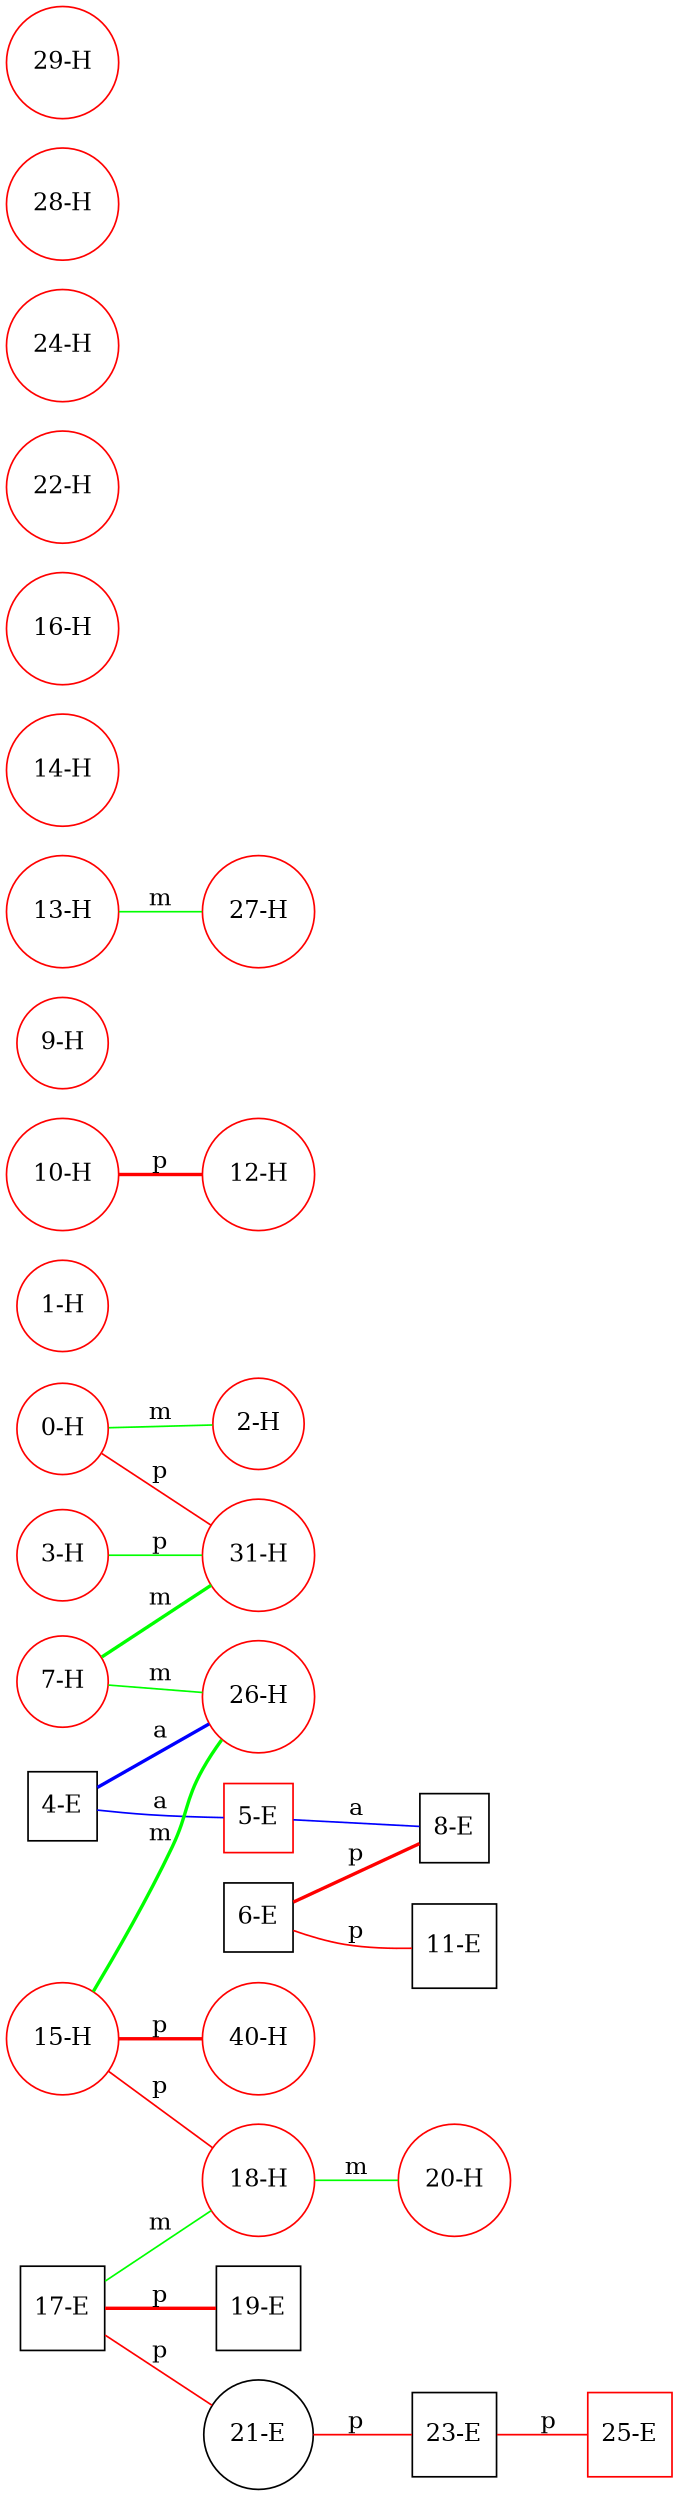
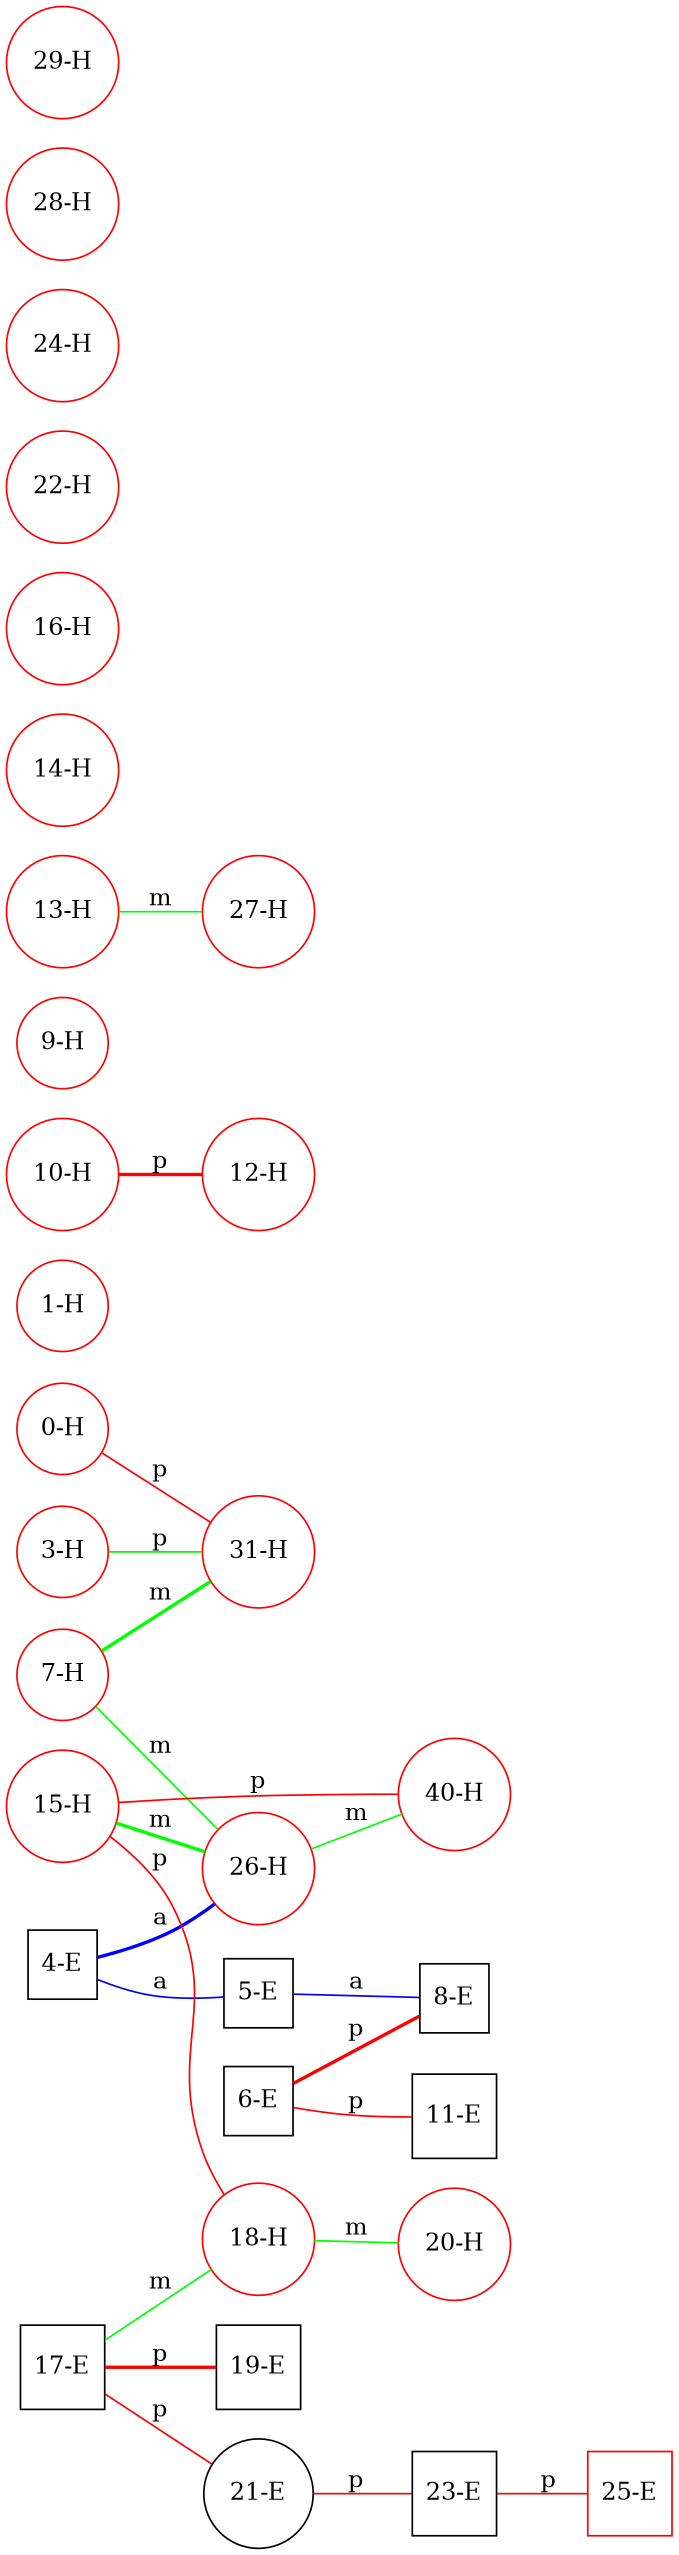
node "2-H": removed
node "5-E": color red -> black
edge "40-H" -- "26-H": added, label "m"
edge "15-H" -- "40-H": style bold -> solid
